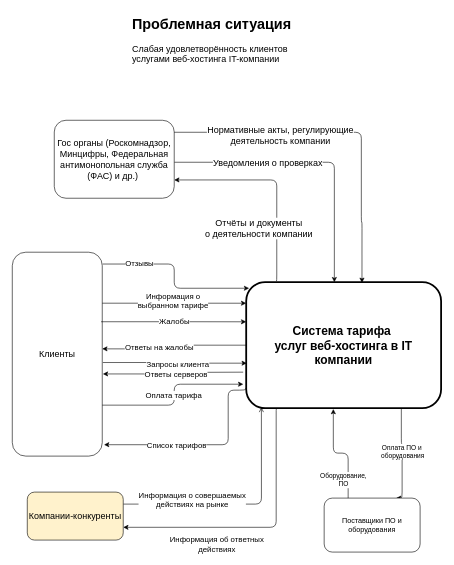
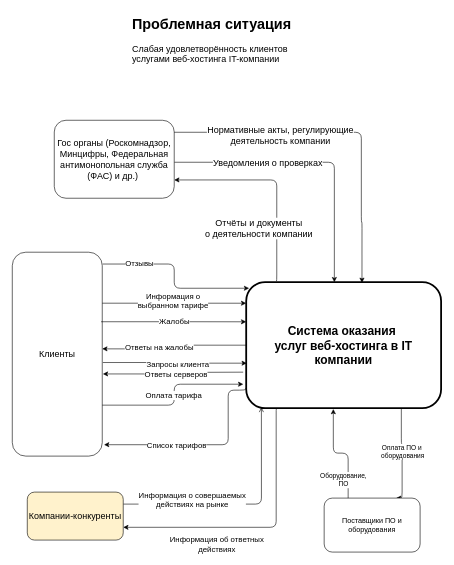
node "Система тарифа услуг веб-хостинга в IT компании": label "Система тарифа услуг веб-хостинга в IT компании" -> "Система оказания услуг веб-хостинга в IT компании"
